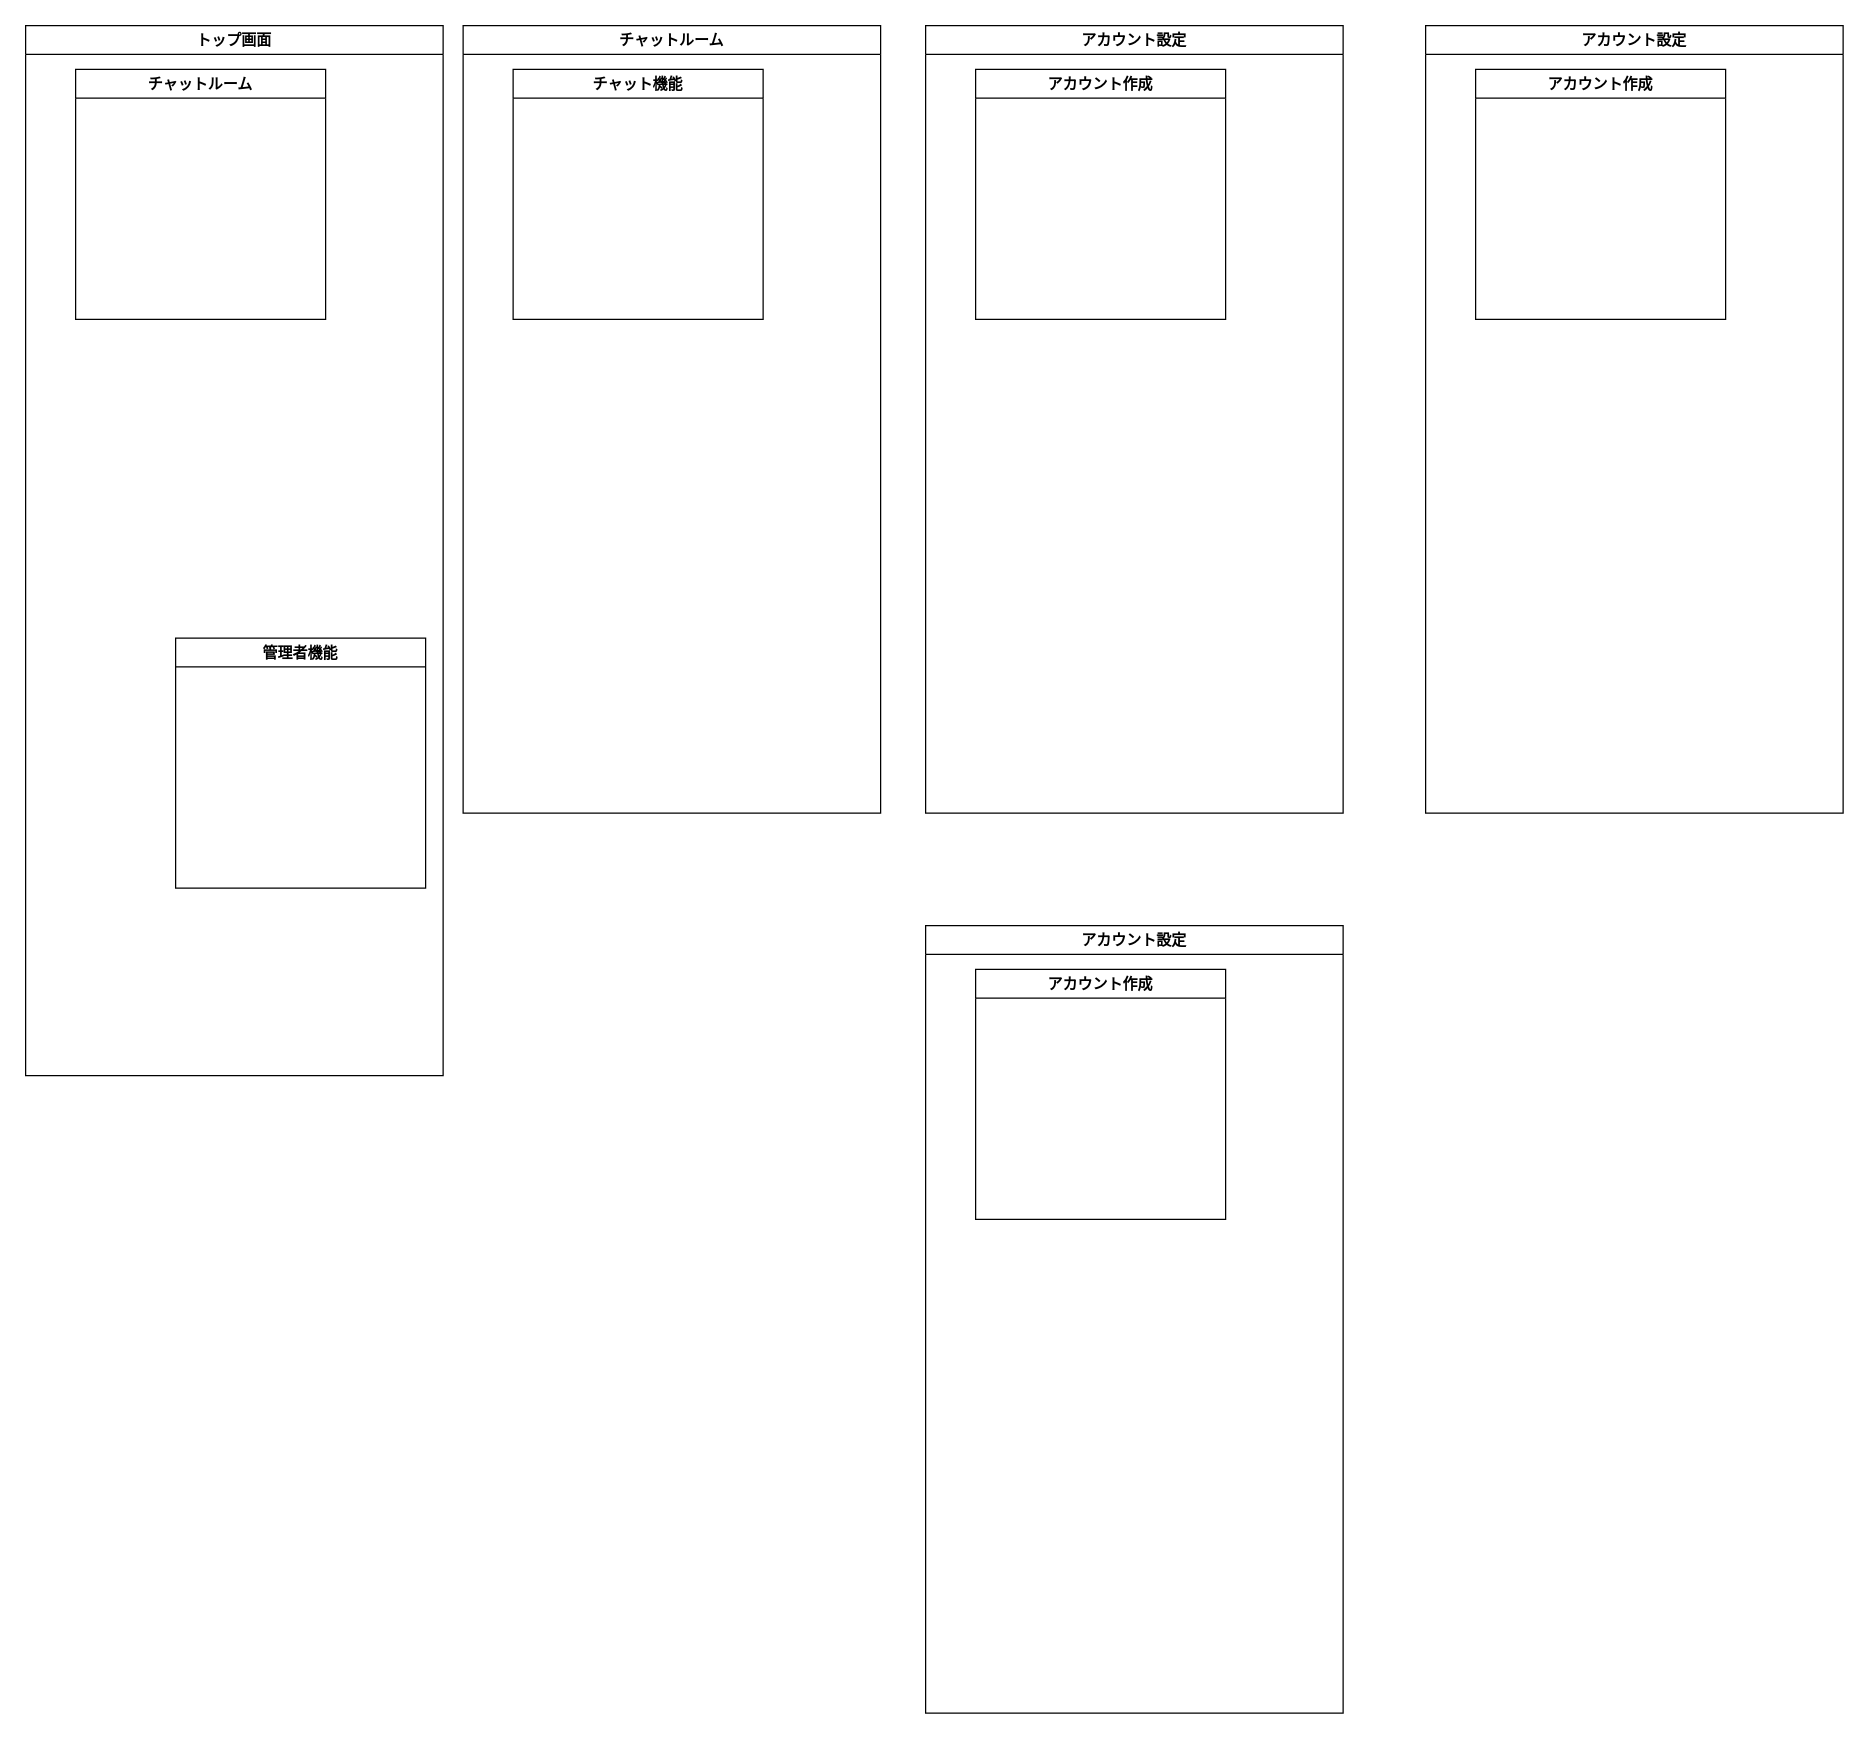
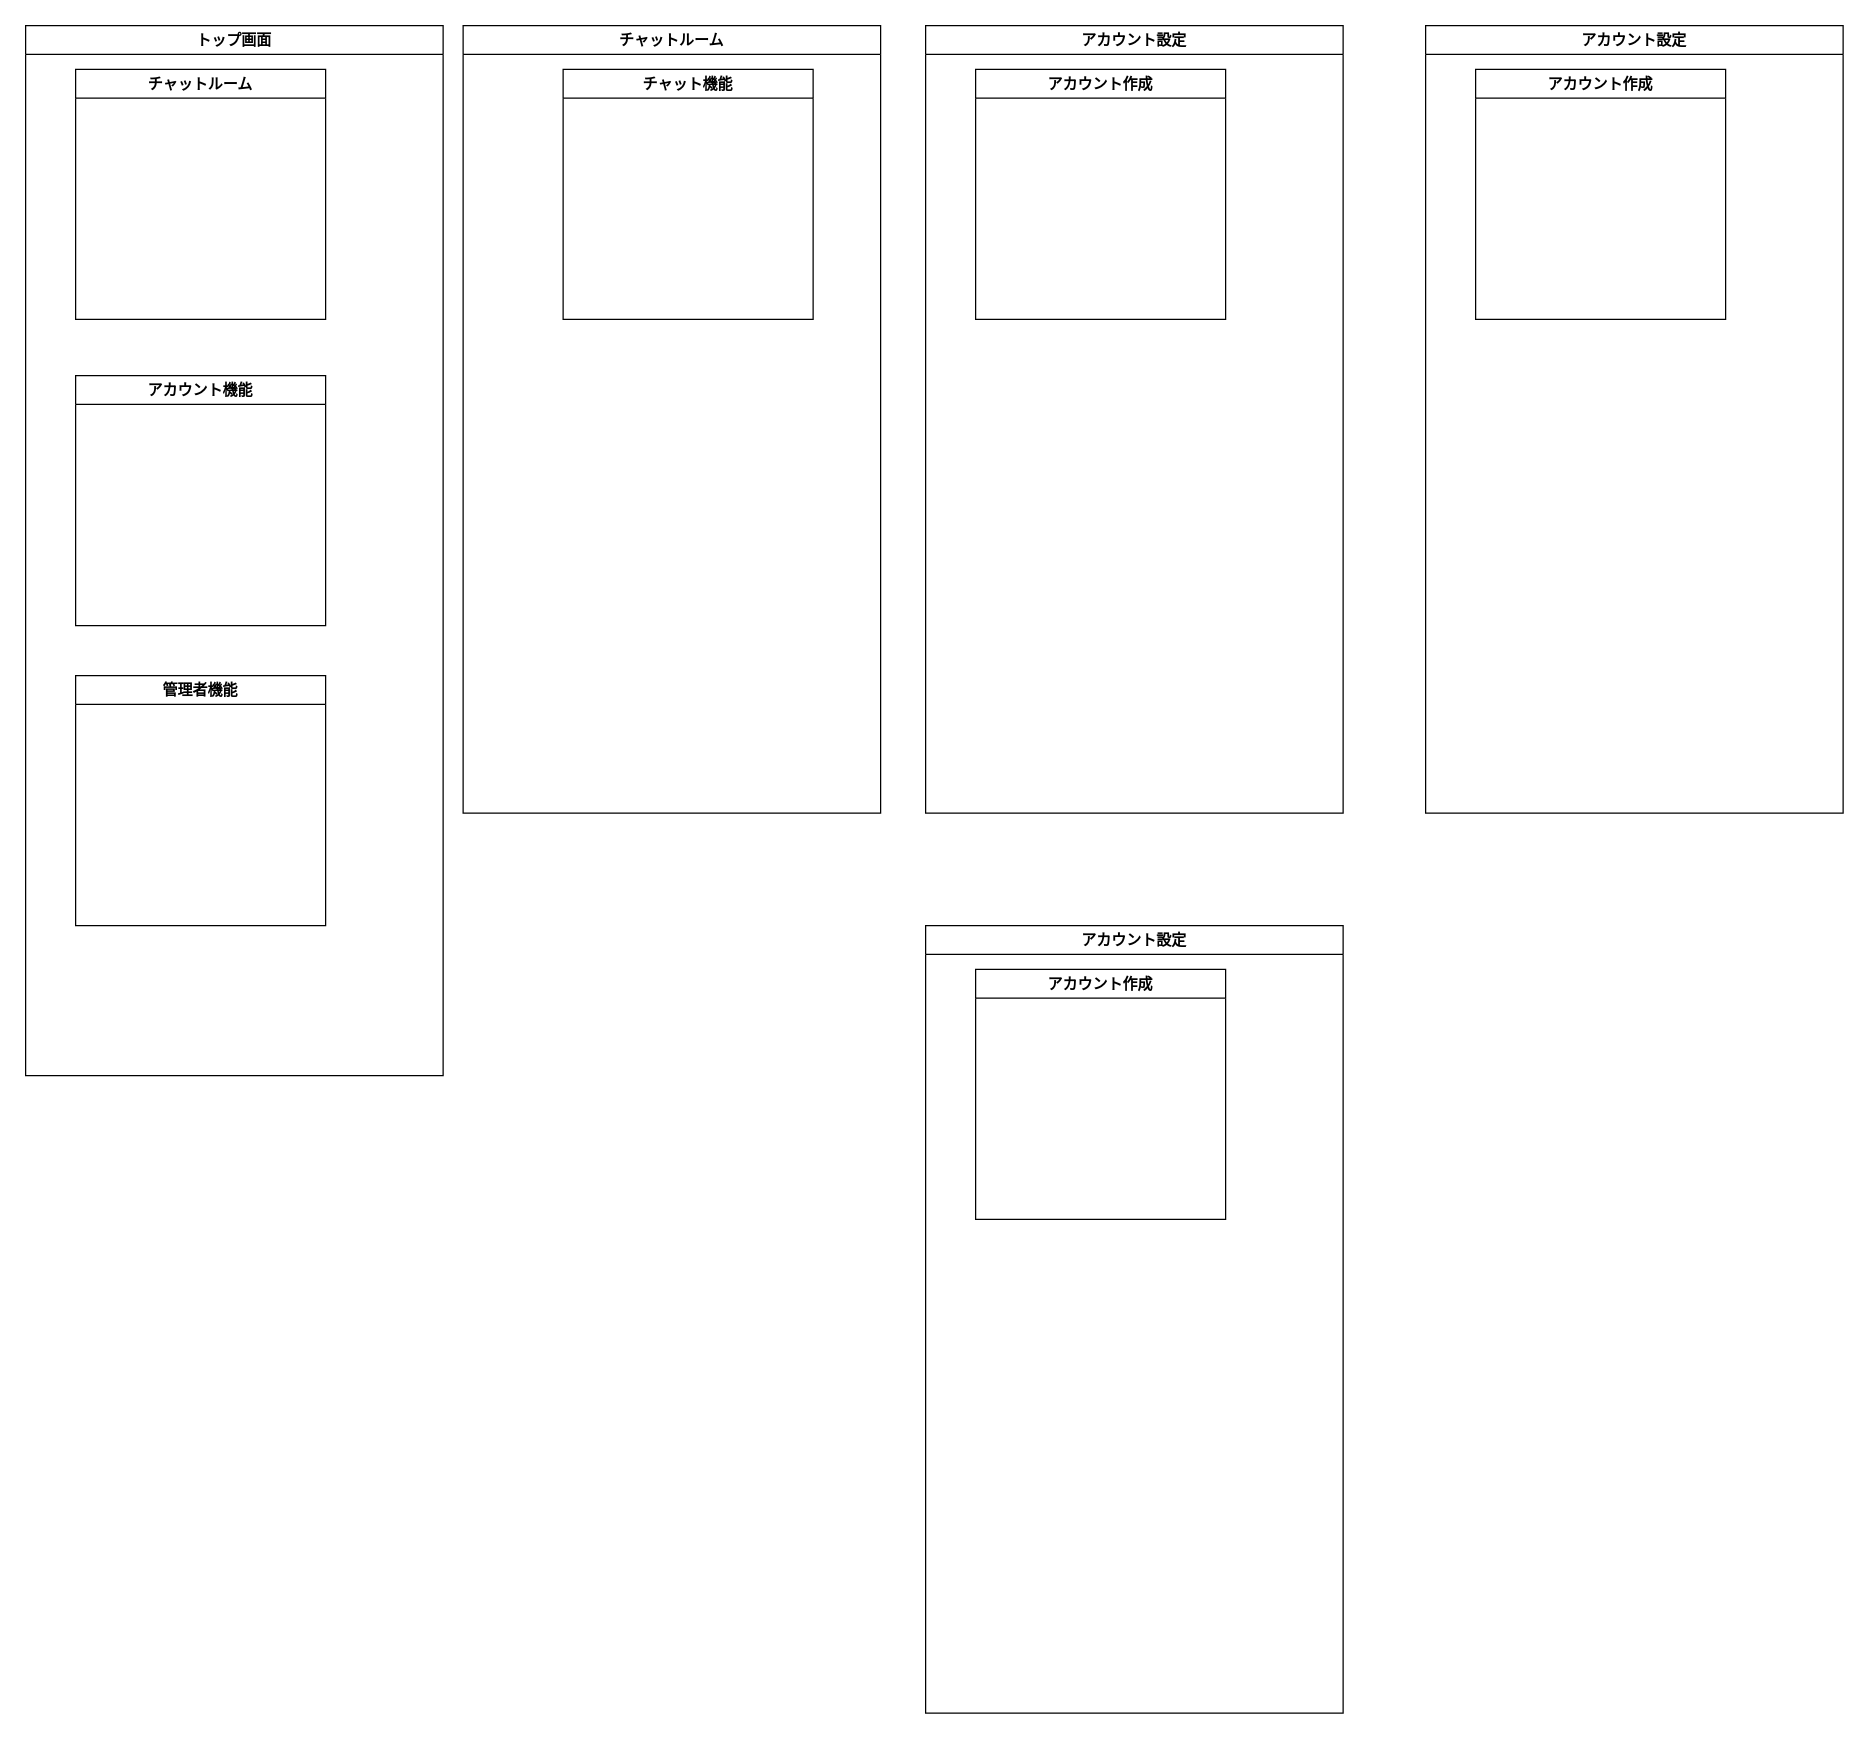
node "チャット機能": moved (638, 194) -> (688, 194)
node "アカウント機能": added
node "管理者機能": moved (301, 763) -> (201, 801)
